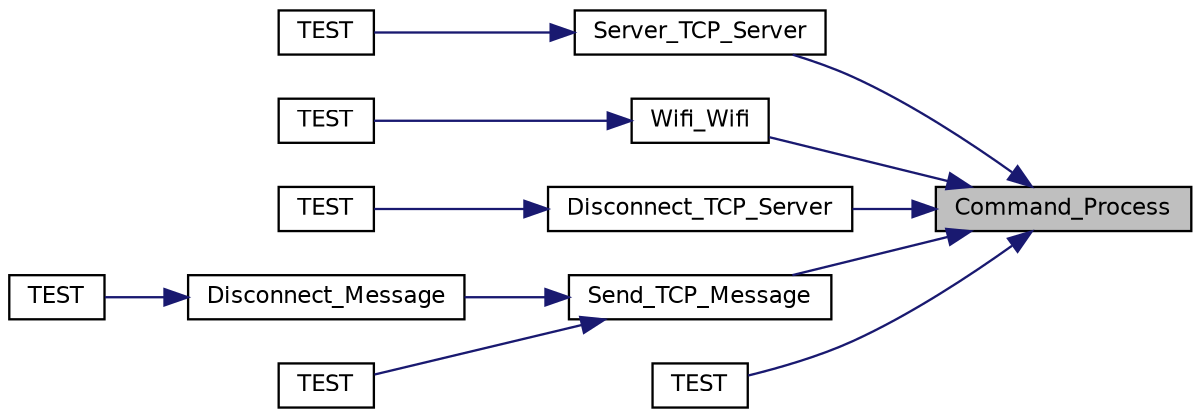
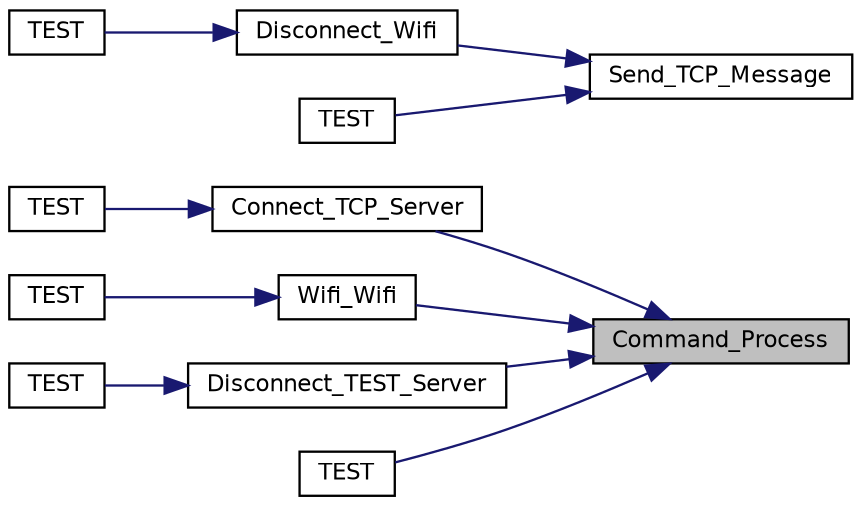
node "Server_TCP_Server": label "Server_TCP_Server" -> "Connect_TCP_Server"
node "Disconnect_TCP_Server": label "Disconnect_TCP_Server" -> "Disconnect_TEST_Server"
edge "Send_TCP_Message" -> "Command_Process": removed
node "Disconnect_Message": label "Disconnect_Message" -> "Disconnect_Wifi"
